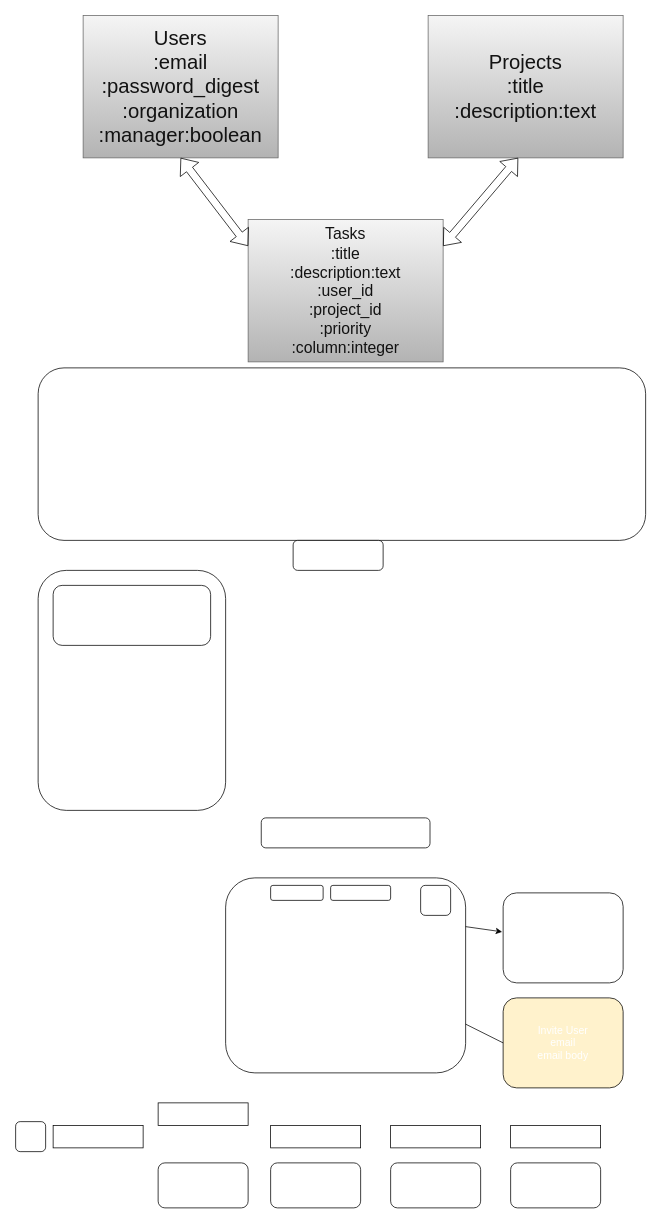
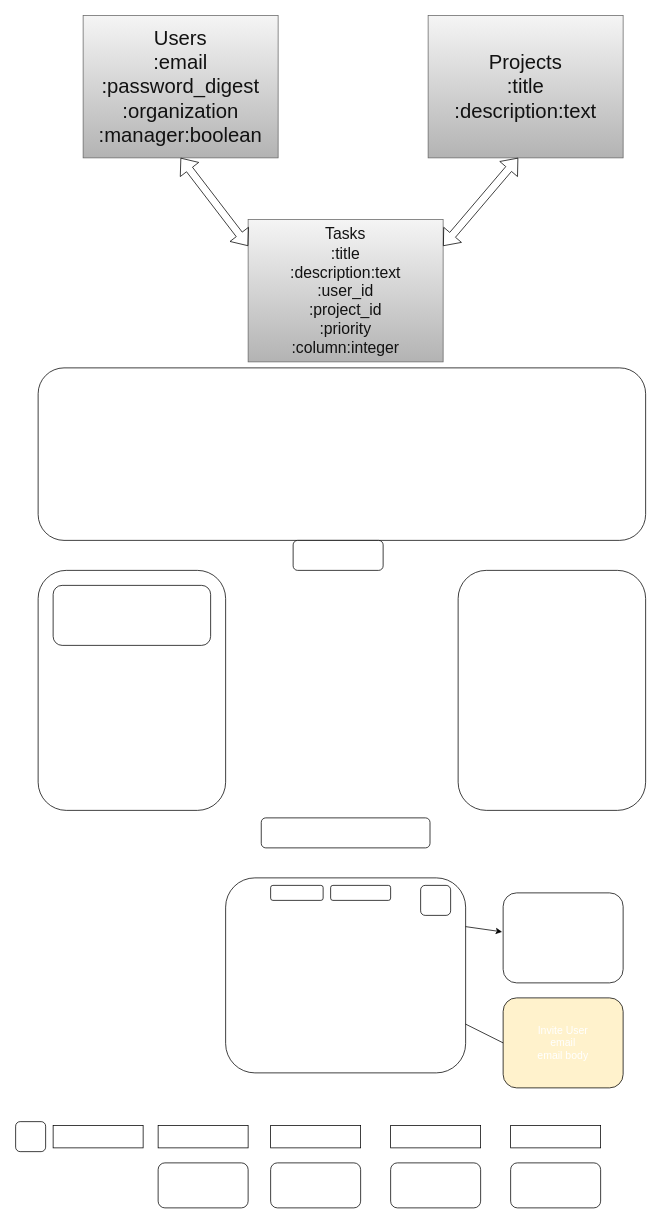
node "Completed": added
node "User 2": moved (203, 1114) -> (203, 1137)
